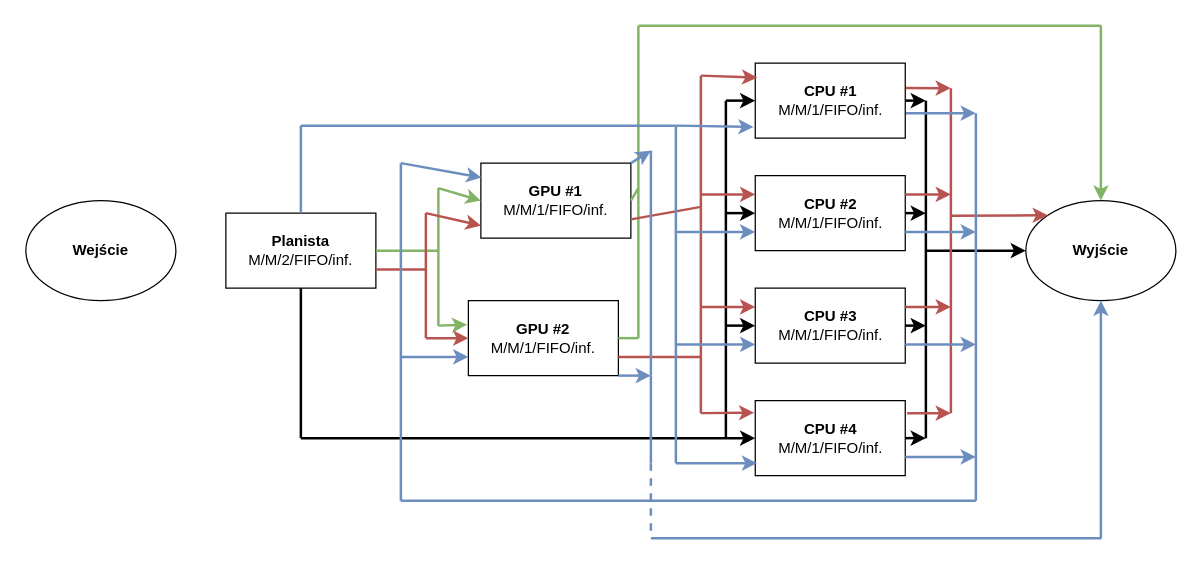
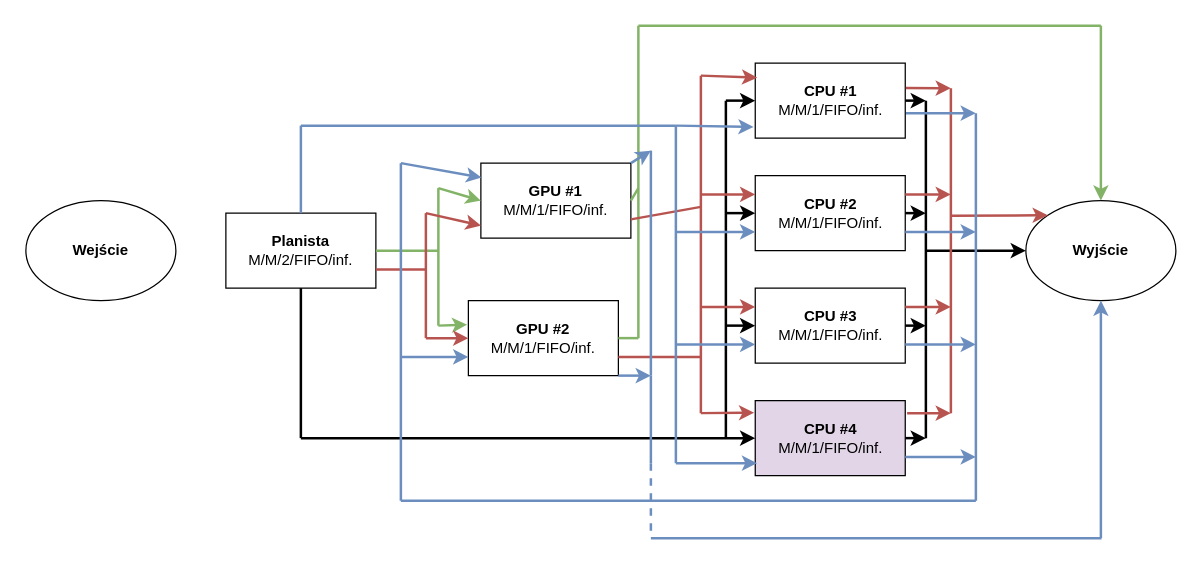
node "CPU #4 M/M/1/FIFO/inf.": fillcolor #ffffff -> #e1d5e7
